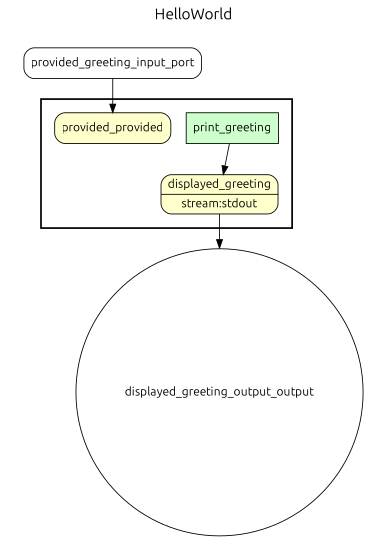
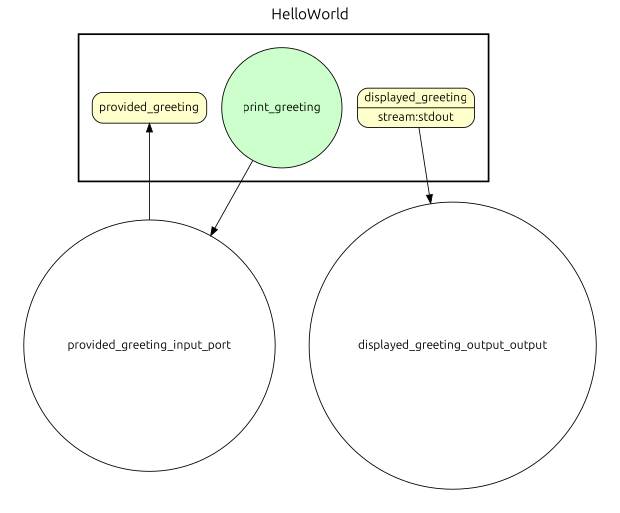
node "provided_greeting_input_port": shape box -> circle
node "provided_provided": label "provided_provided" -> "provided_greeting"
node "print_greeting": shape box -> circle
edge "print_greeting" -> "displayed_greeting": now "print_greeting" -> "provided_greeting_input_port"
